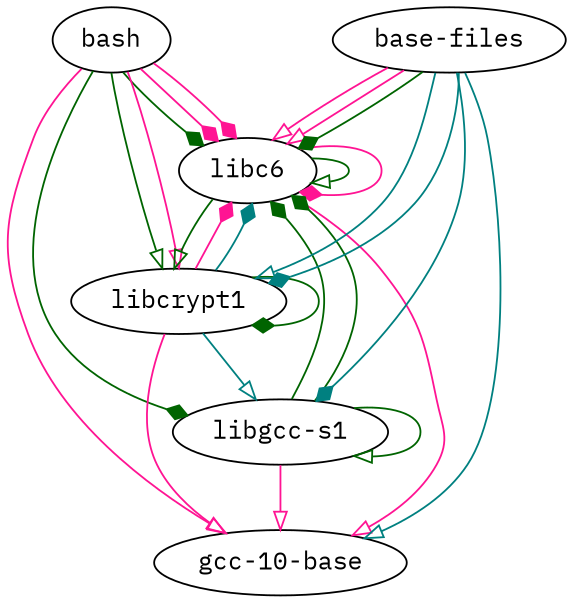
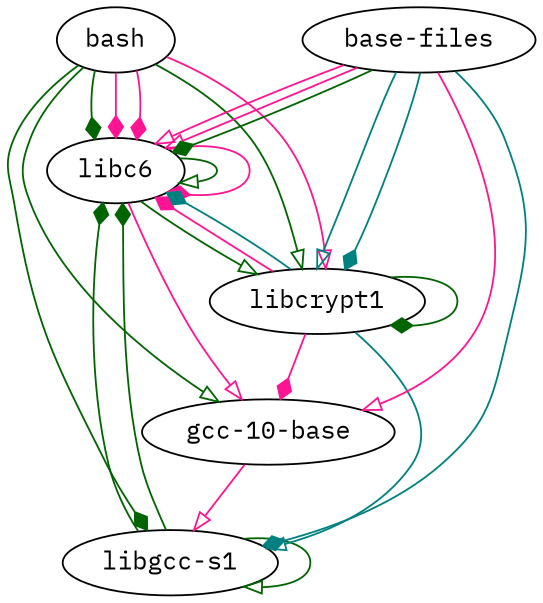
edge "base-files" -> "gcc-10-base": color teal -> deeppink
edge "bash" -> "gcc-10-base": color deeppink -> darkgreen
edge "libcrypt1" -> "gcc-10-base": arrowhead onormal -> diamond
edge "libgcc-s1" -> "gcc-10-base": reversed
